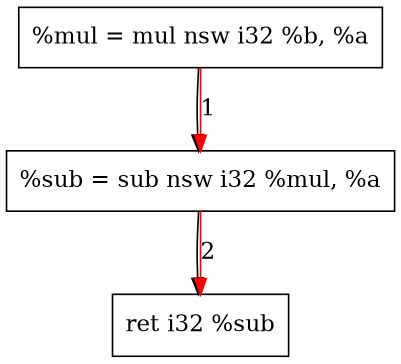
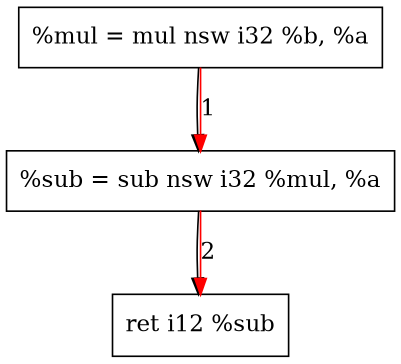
node "ret i32 %sub": label "ret i32 %sub" -> "ret i12 %sub"
